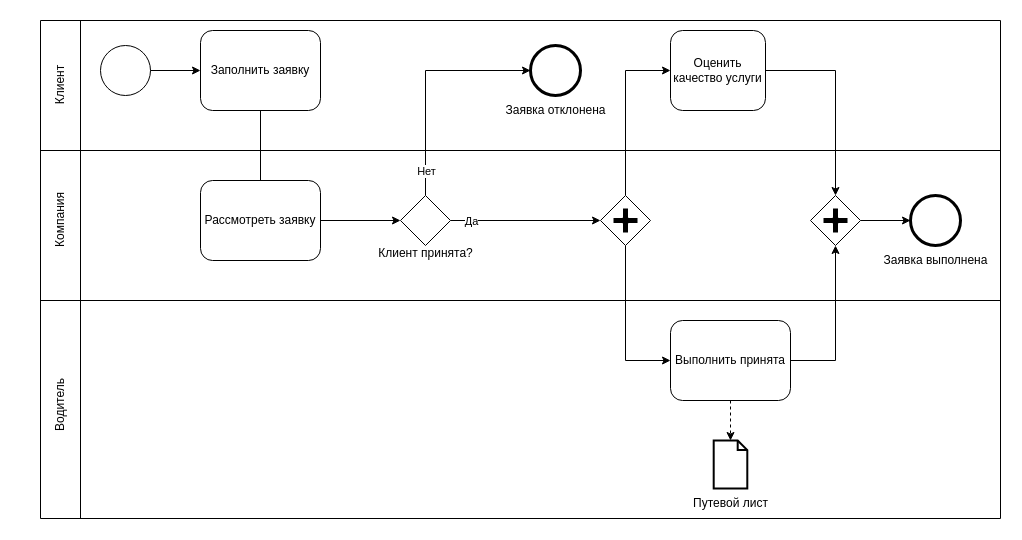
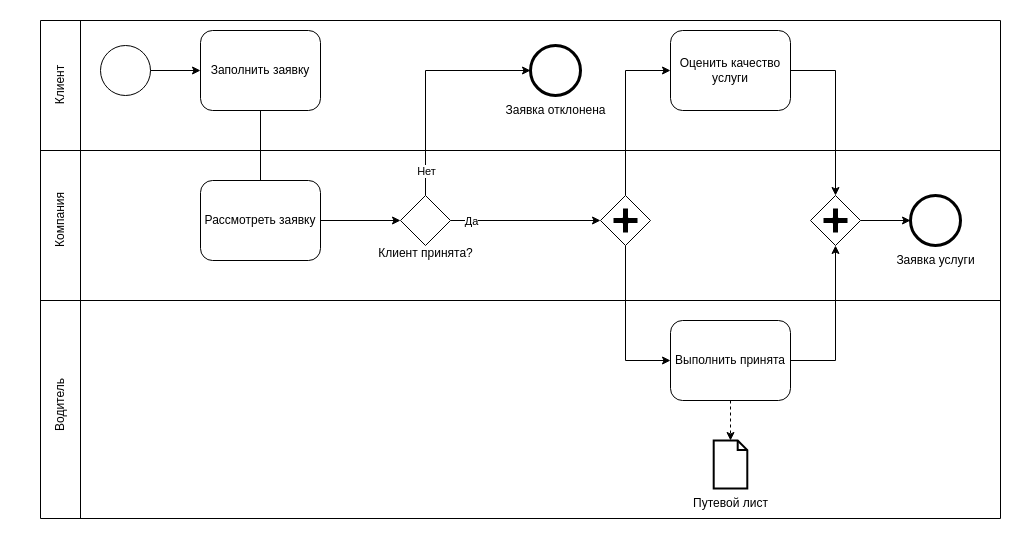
node "Оценить качество услуги": size 95x80 -> 120x80
node "Заявка выполнена": label "Заявка выполнена" -> "Заявка услуги"
